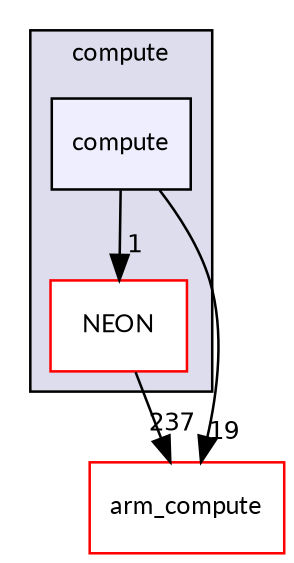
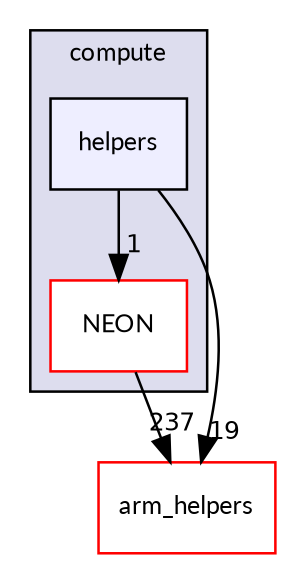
node "compute": label "compute" -> "helpers"
node "arm_compute": label "arm_compute" -> "arm_helpers"
